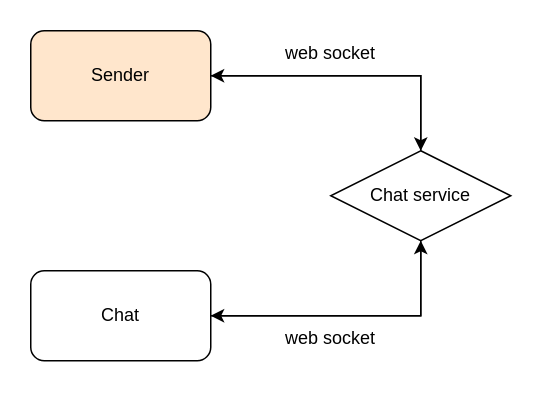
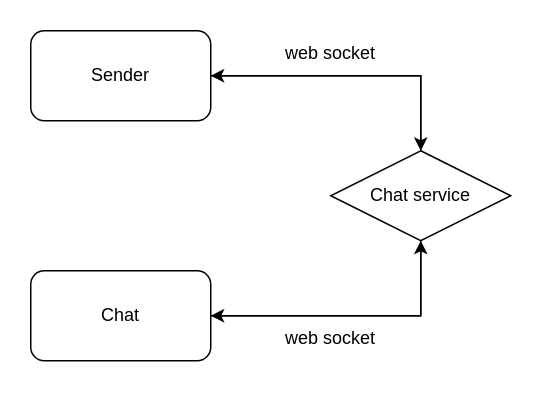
node "Sender": fillcolor #ffe6cc -> #ffffff
